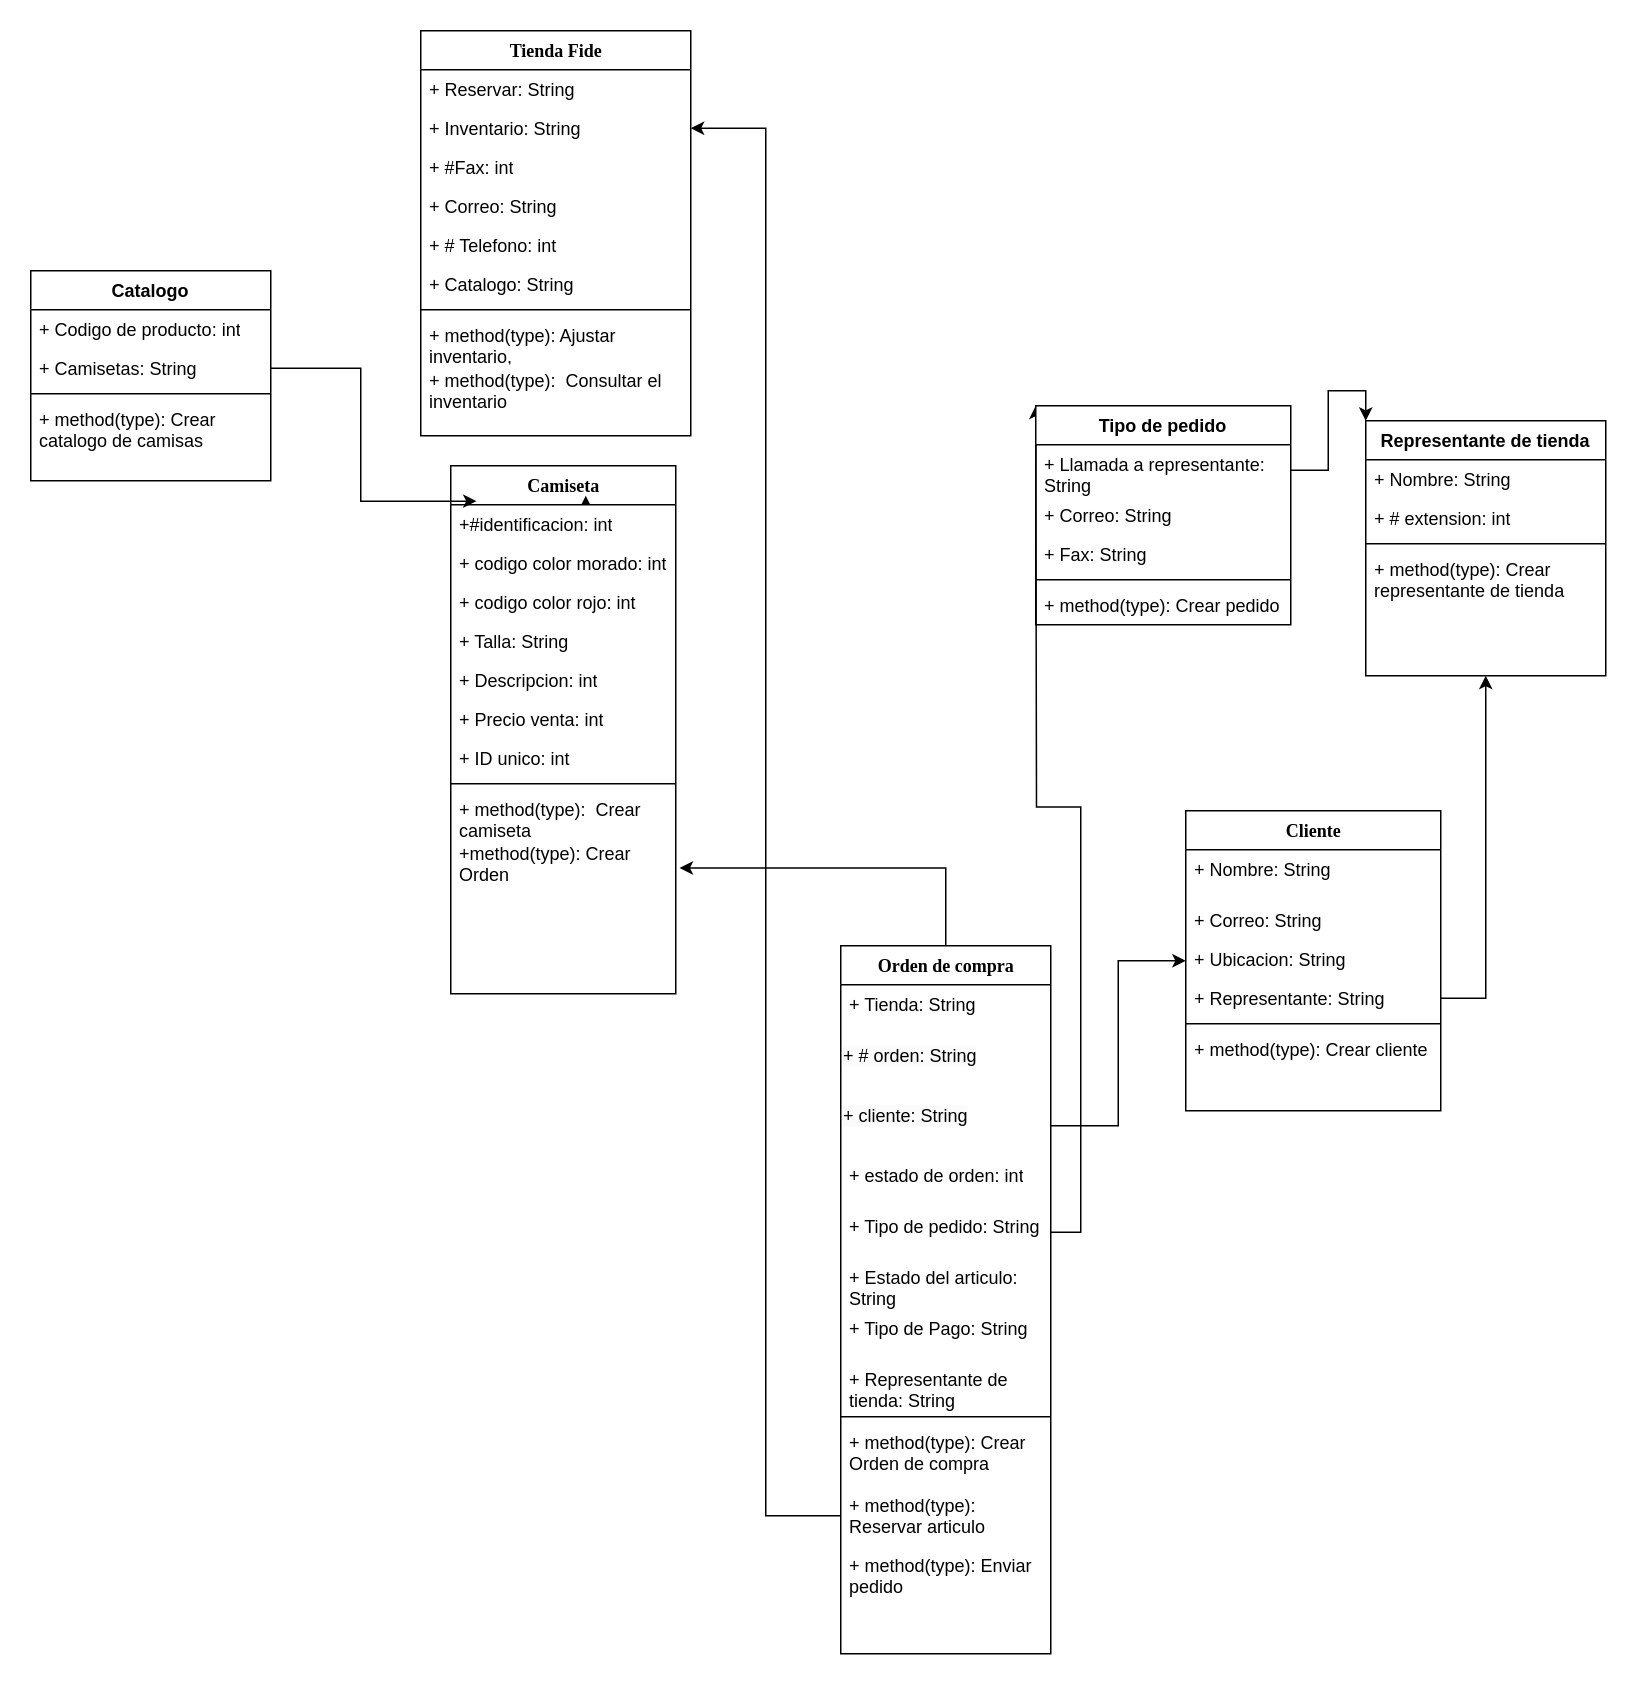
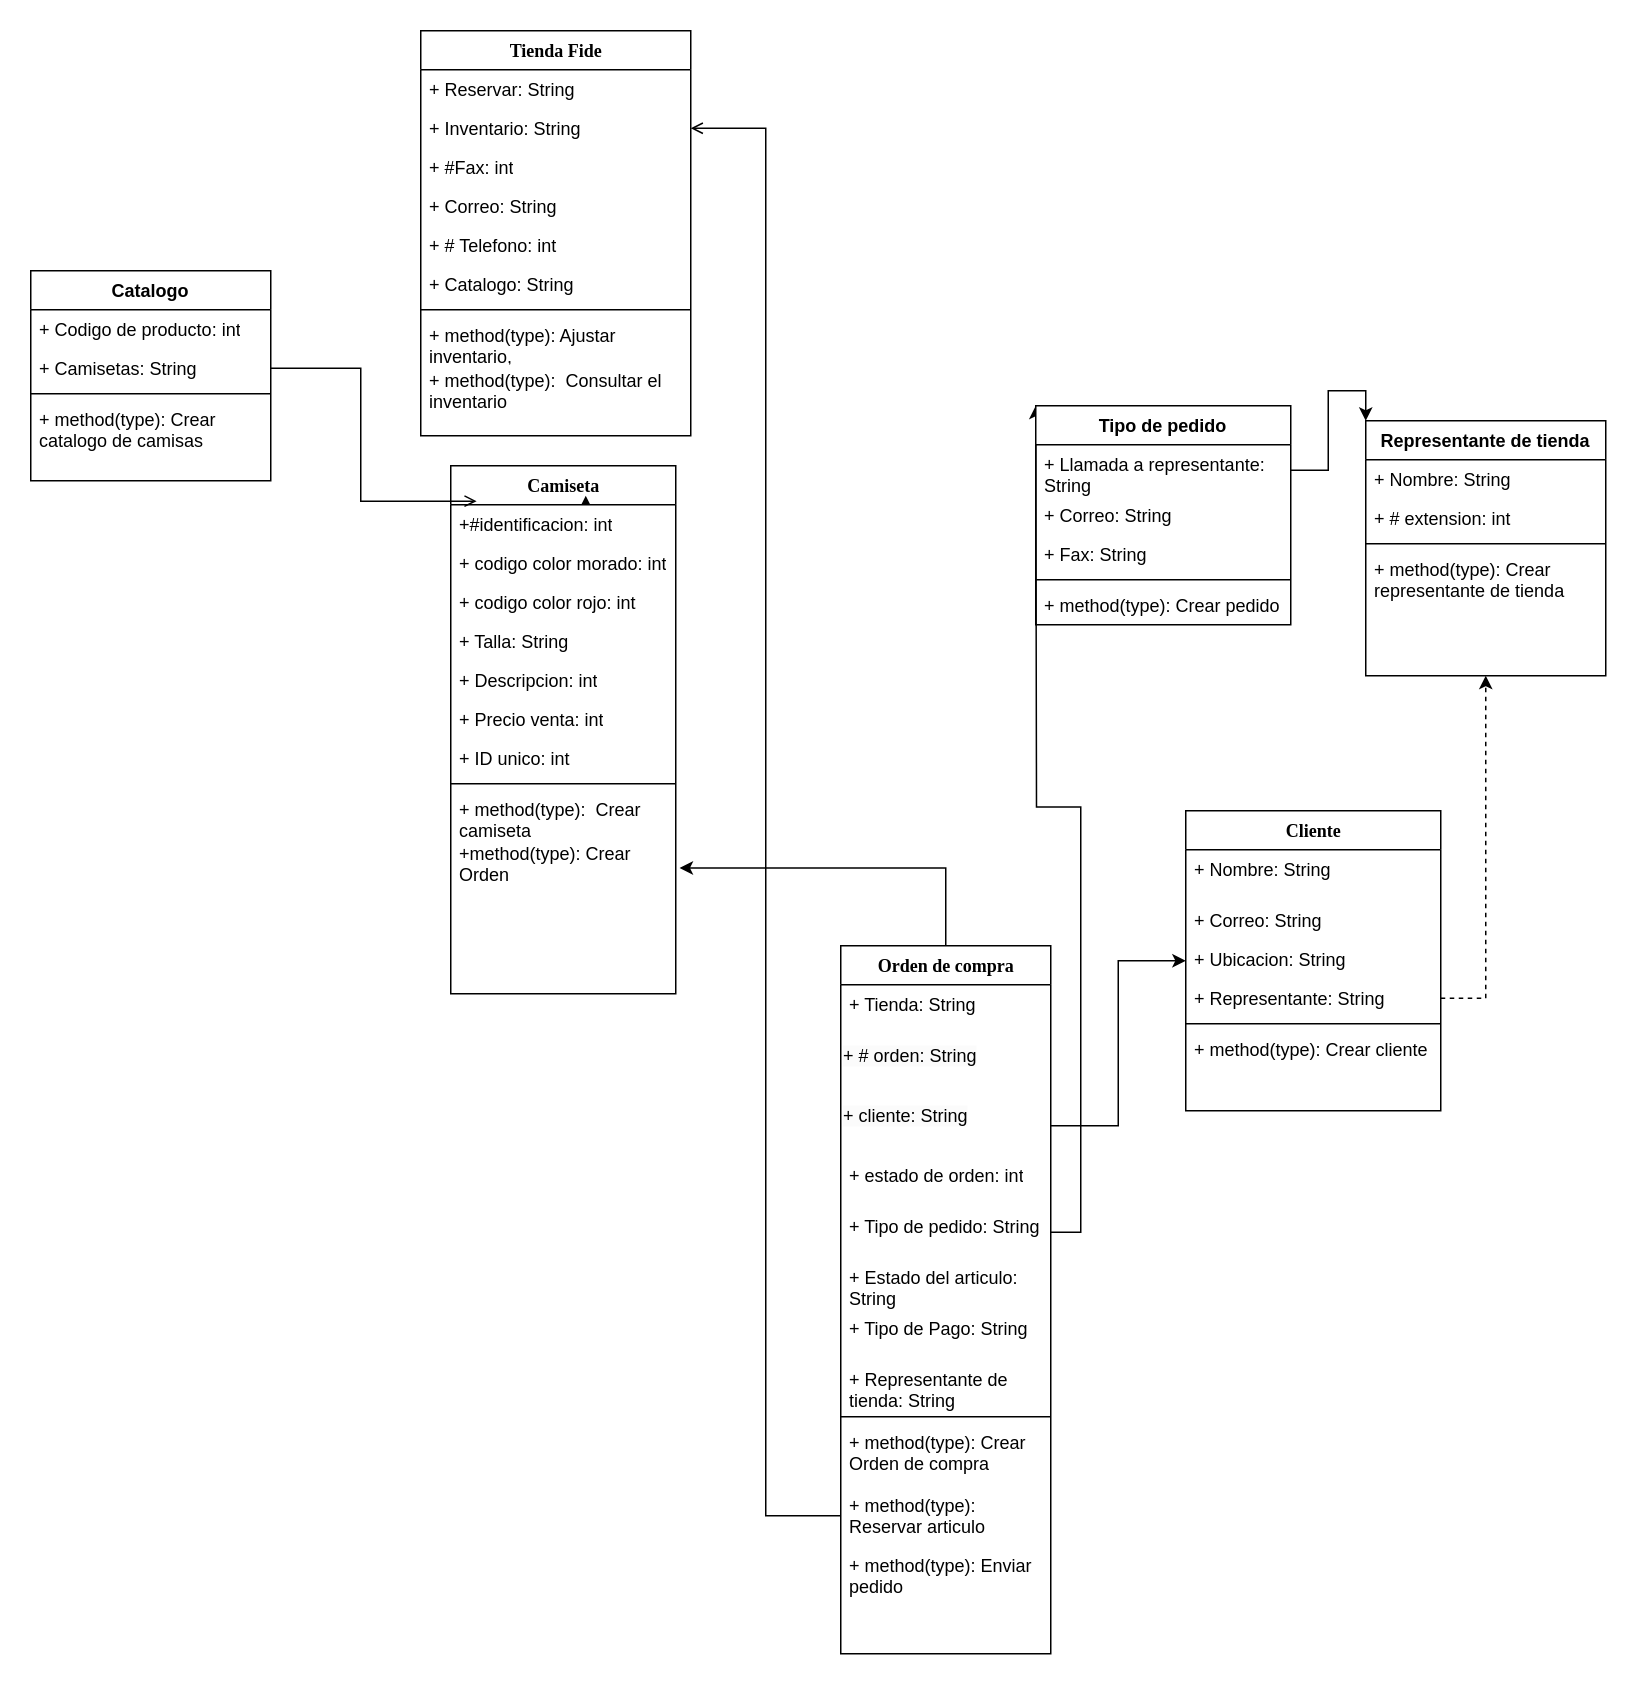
edge "+ method(type): Reservar articulo" -> "+ Inventario: String": arrowhead classic -> open
edge "+ Camisetas: String" -> "+#identificacion: int": arrowhead classic -> open
edge "+ Representante: String" -> "Representante de tienda": style solid -> dashed
